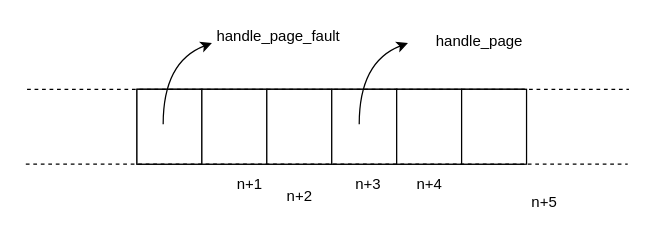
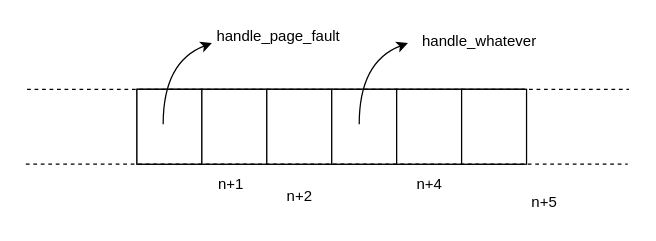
node "handle_page": label "handle_page" -> "handle_whatever"
node "n+1": moved (249, 184) -> (231, 184)
node "n+3": removed
